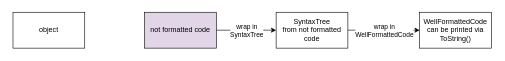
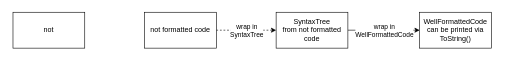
node "object": label "object" -> "not"
node "not formatted code": fillcolor #e1d5e7 -> #ffffff
edge "not formatted code" -> "SyntaxTree from not formatted code": style solid -> dashed
